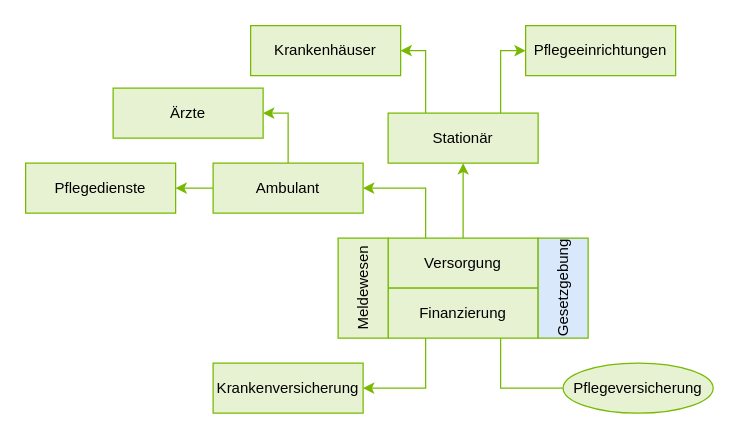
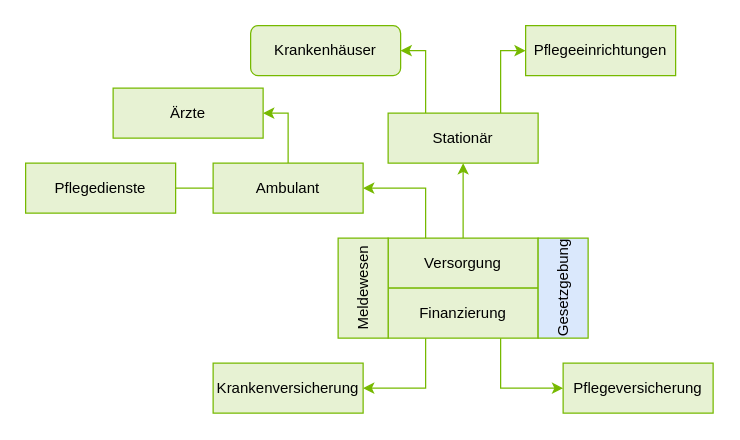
node "Krankenhäuser": shape rectangle -> rounded rectangle
edge "Ambulant" -> "Pflegedienste": arrowhead classic -> none
edge "Finanzierung" -- "Pflegeversicherung": arrowhead none -> classic
node "Pflegeversicherung": shape ellipse -> rectangle
